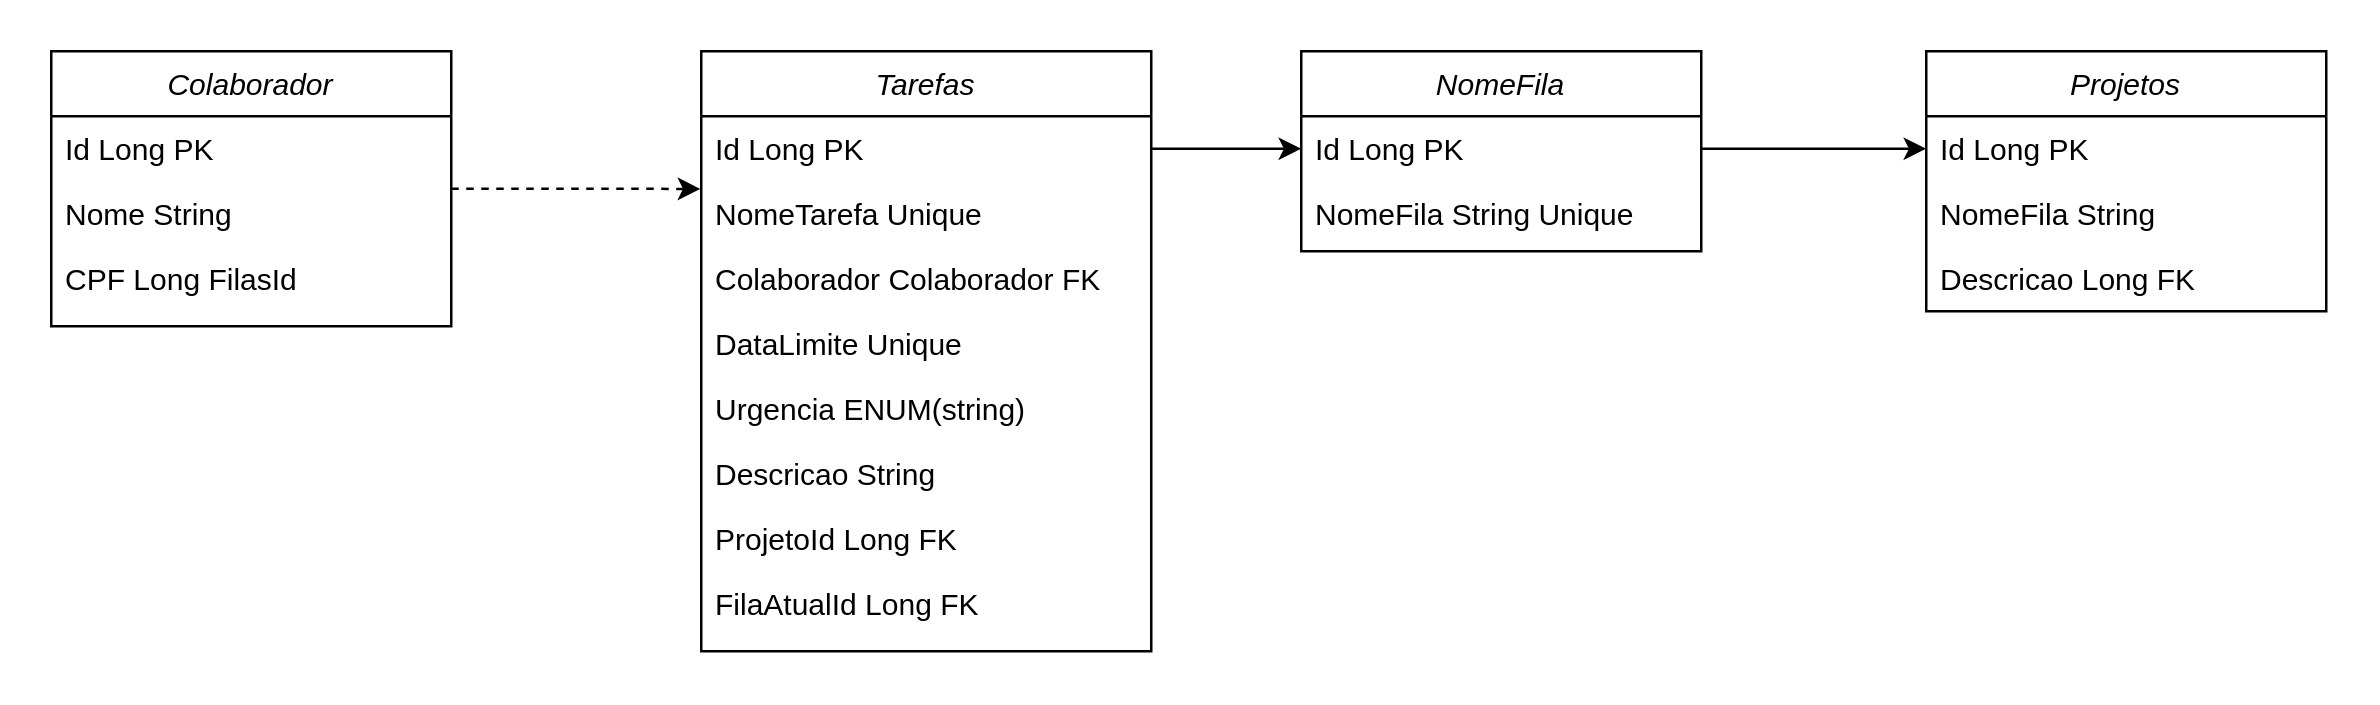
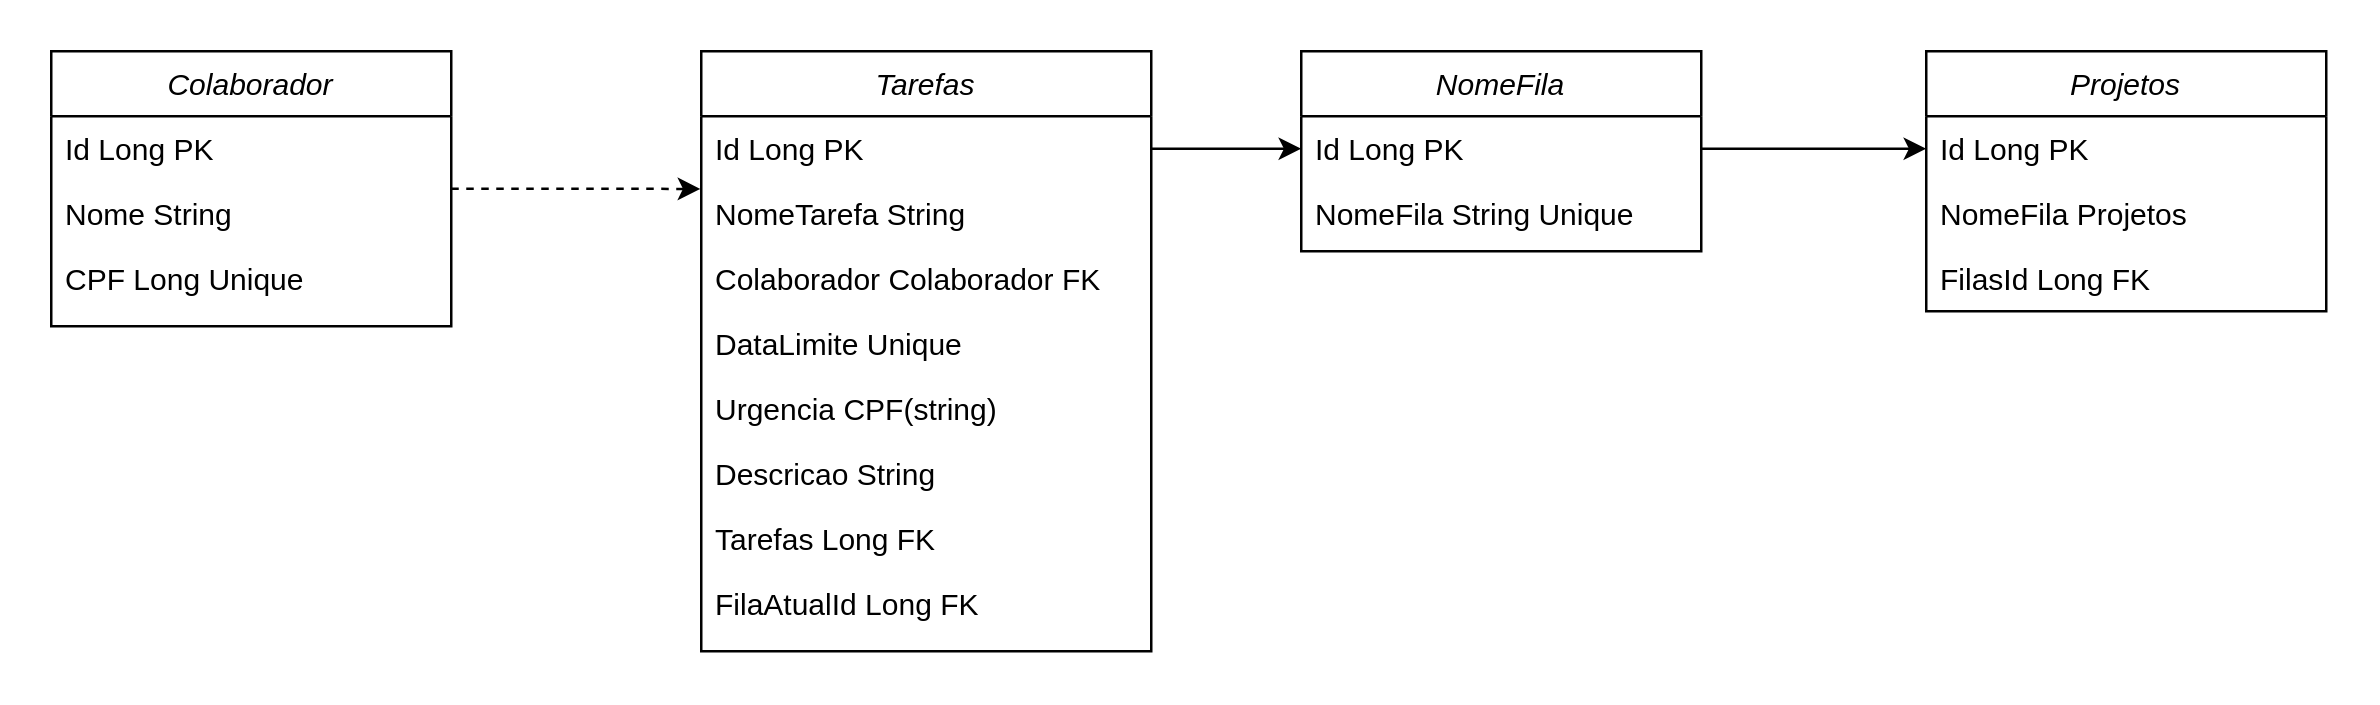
node "NomeTarefa Unique": label "NomeTarefa Unique" -> "NomeTarefa String"
node "NomeFila String": label "NomeFila String" -> "NomeFila Projetos"
node "CPF Long FilasId": label "CPF Long FilasId" -> "CPF Long Unique"
node "Descricao Long FK": label "Descricao Long FK" -> "FilasId Long FK"
node "Urgencia ENUM(string)": label "Urgencia ENUM(string)" -> "Urgencia CPF(string)"
node "ProjetoId Long FK": label "ProjetoId Long FK" -> "Tarefas Long FK"
